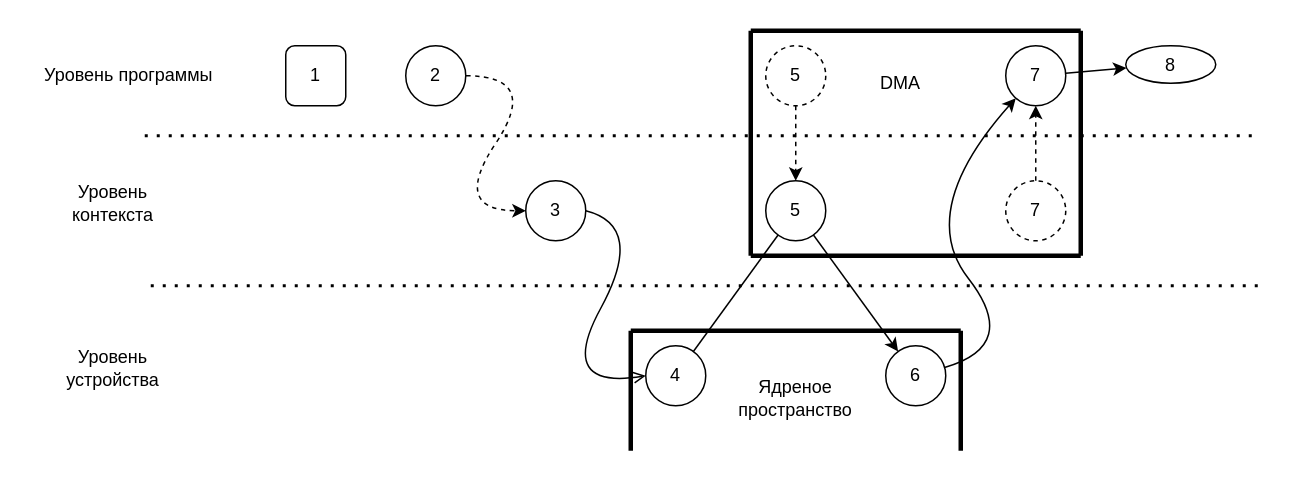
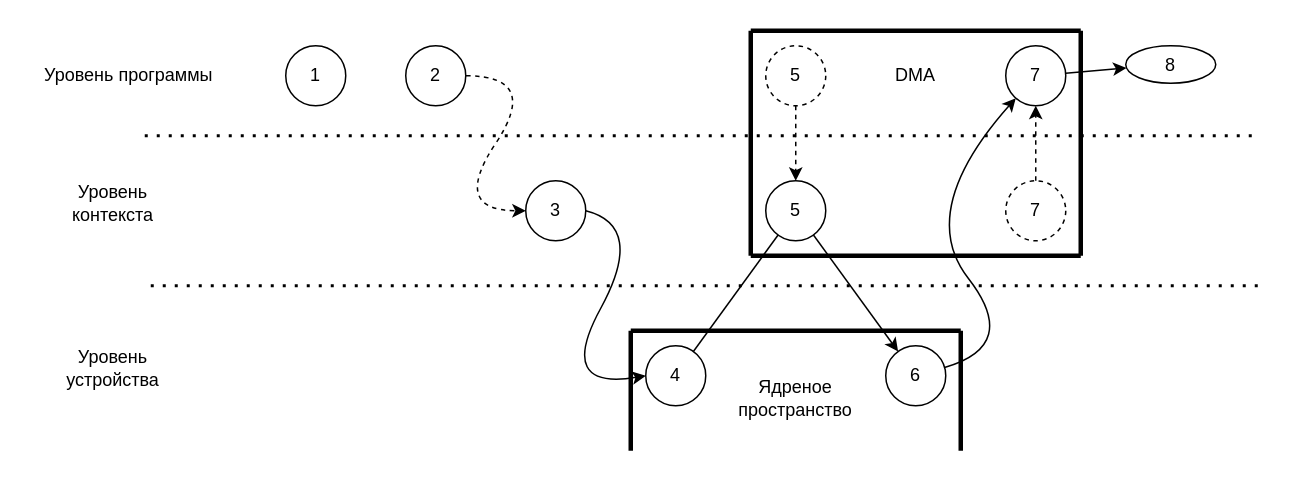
node "1": shape rounded rectangle -> ellipse
node "DMA": moved (901, 83) -> (916, 76)
edge "3" -> "4": arrowhead open -> classic
